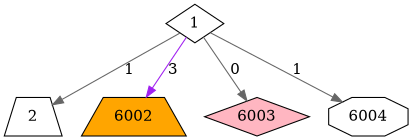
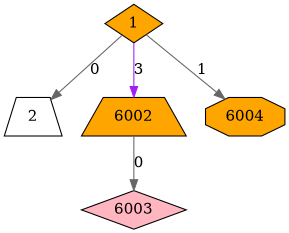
node "1": fillcolor white -> orange
edge "1" -> "6003": now "6002" -> "6003"
edge "1" -> "2": label "1" -> "0"
node "6004": fillcolor white -> orange
